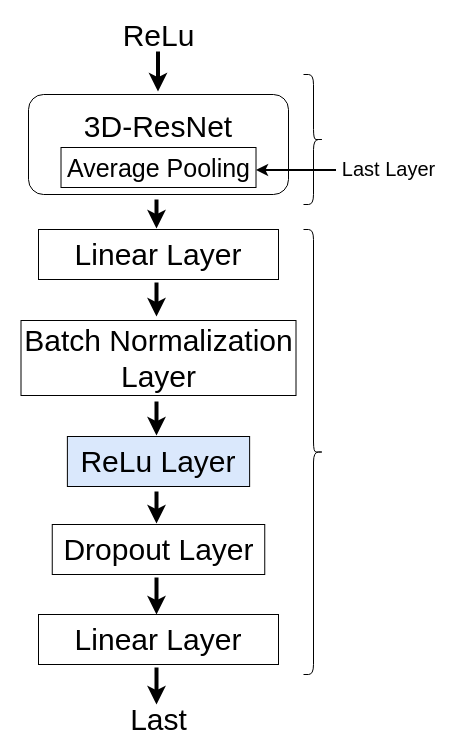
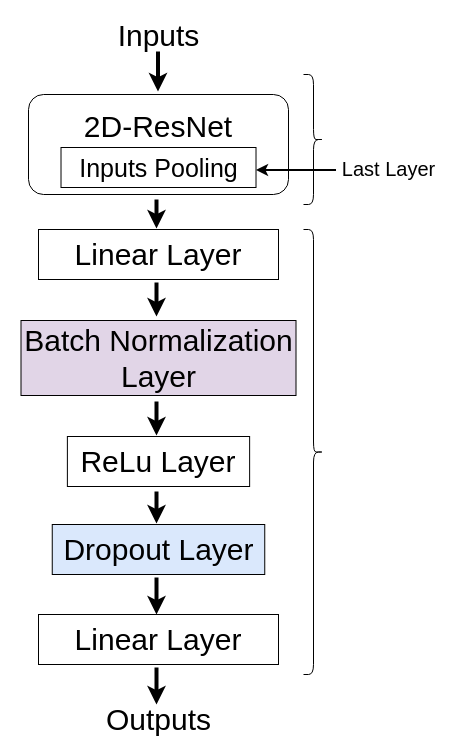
node "ReLu": label "ReLu" -> "Inputs"
node "3D-ResNet": label "3D-ResNet" -> "2D-ResNet"
node "Average Pooling": label "Average Pooling" -> "Inputs Pooling"
node "Batch Normalization Layer": fillcolor #ffffff -> #e1d5e7
node "ReLu Layer": fillcolor #dae8fc -> #ffffff
node "Dropout Layer": fillcolor #ffffff -> #dae8fc
node "Last": label "Last" -> "Outputs"
